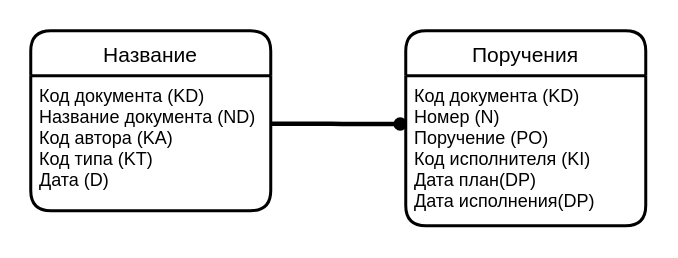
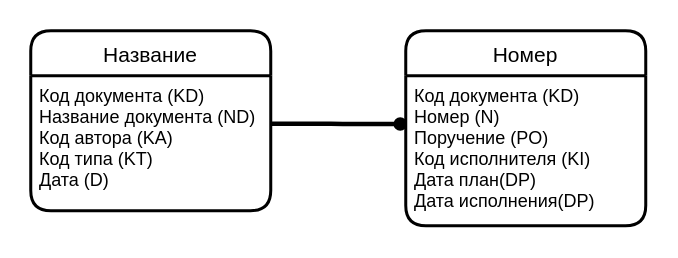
node "Поручения": label "Поручения" -> "Номер"
